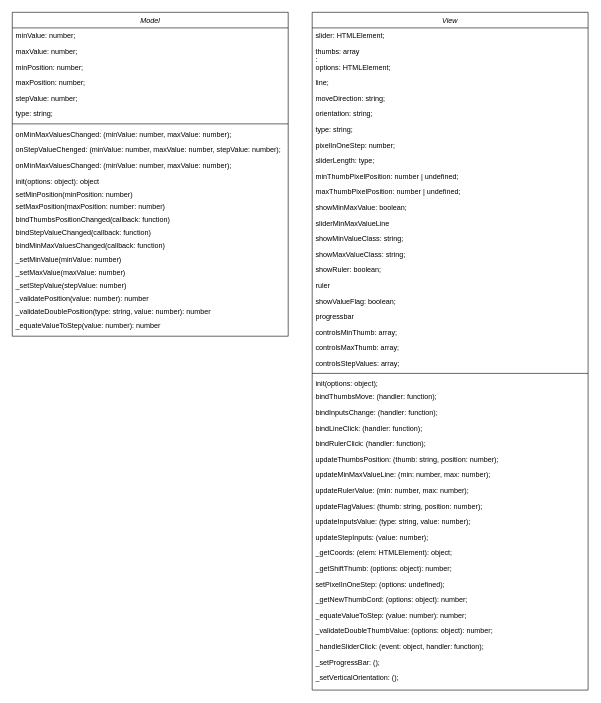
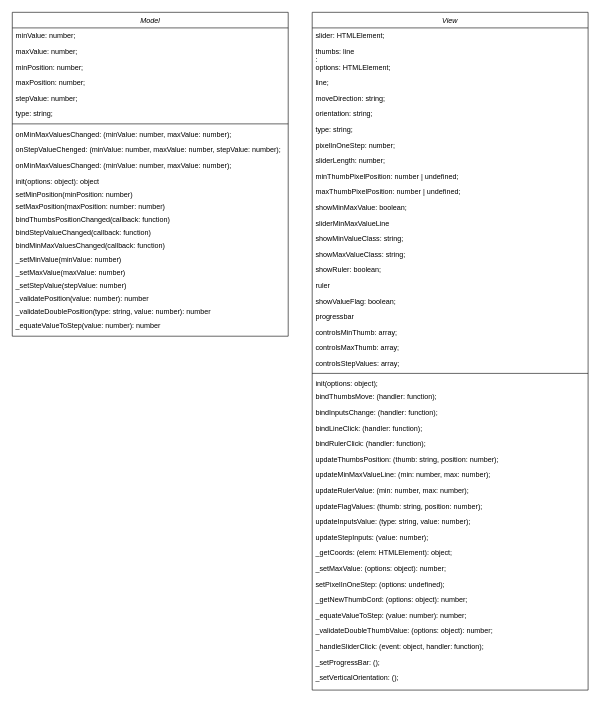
node "thumbs: array ;": label "thumbs: array ;" -> "thumbs: line ;"
node "sliderLength: type;": label "sliderLength: type;" -> "sliderLength: number;"
node "_getShiftThumb: (options: object): number;": label "_getShiftThumb: (options: object): number;" -> "_setMaxValue: (options: object): number;"
